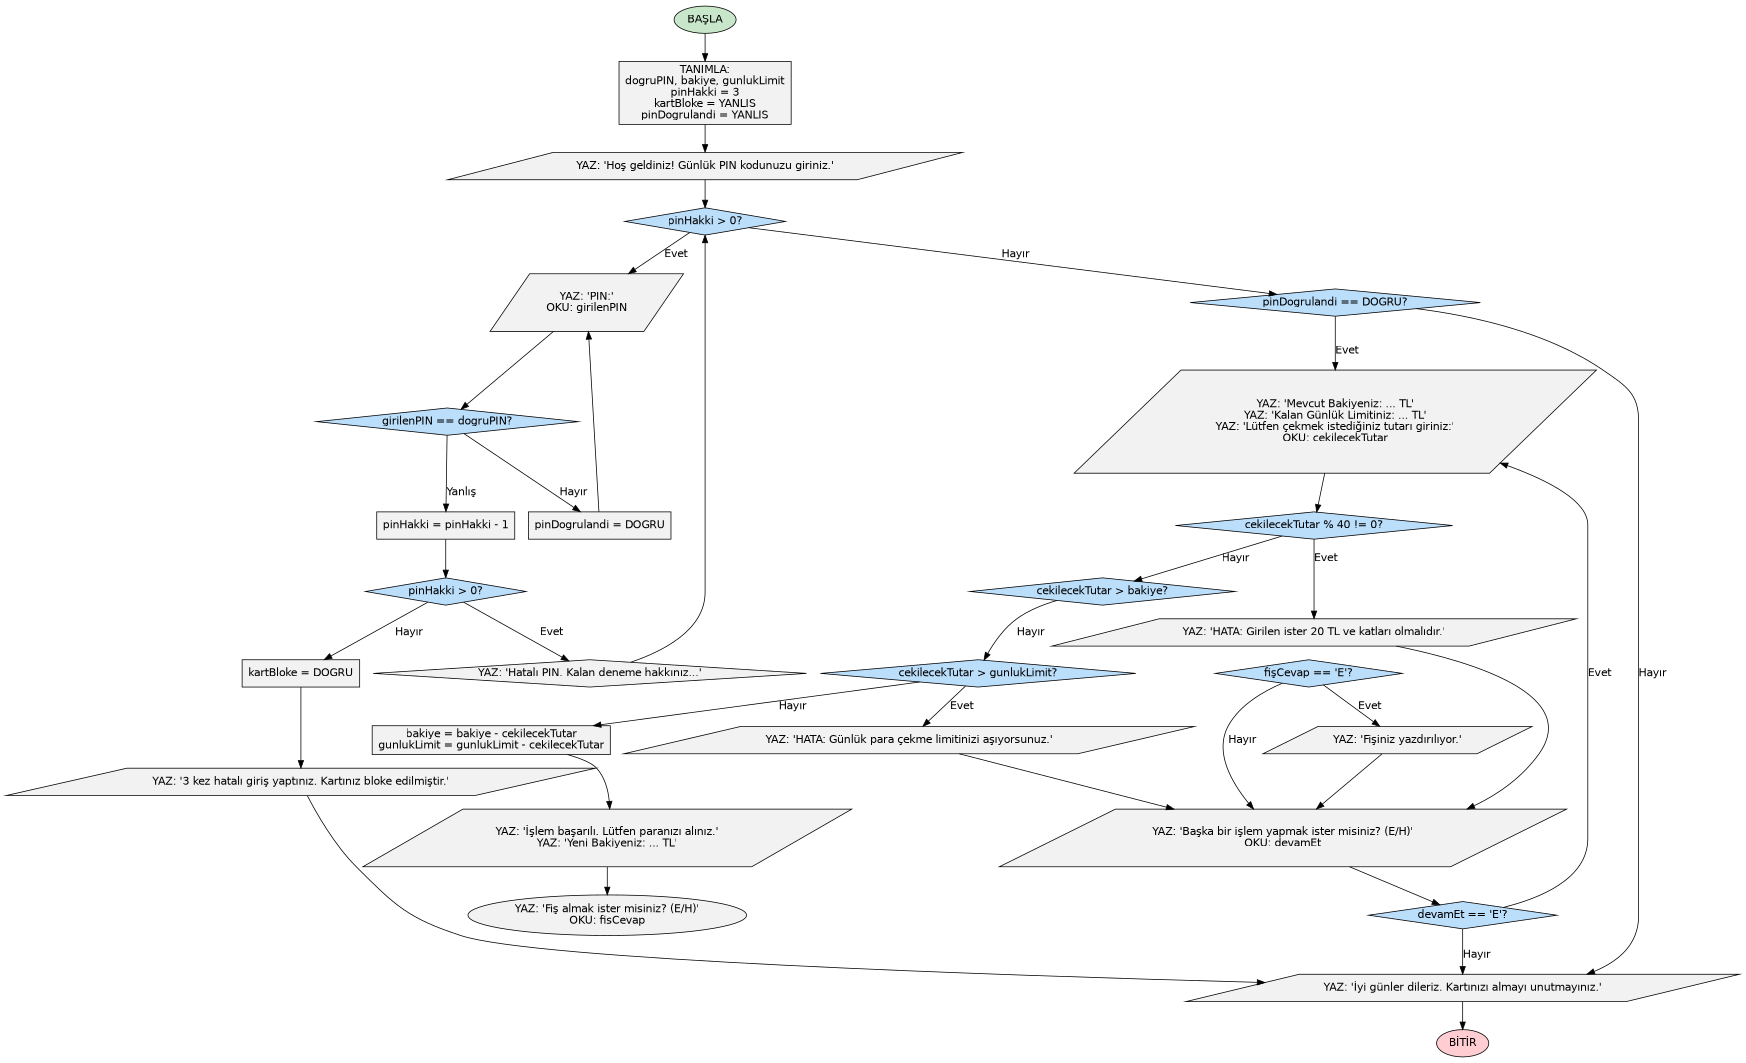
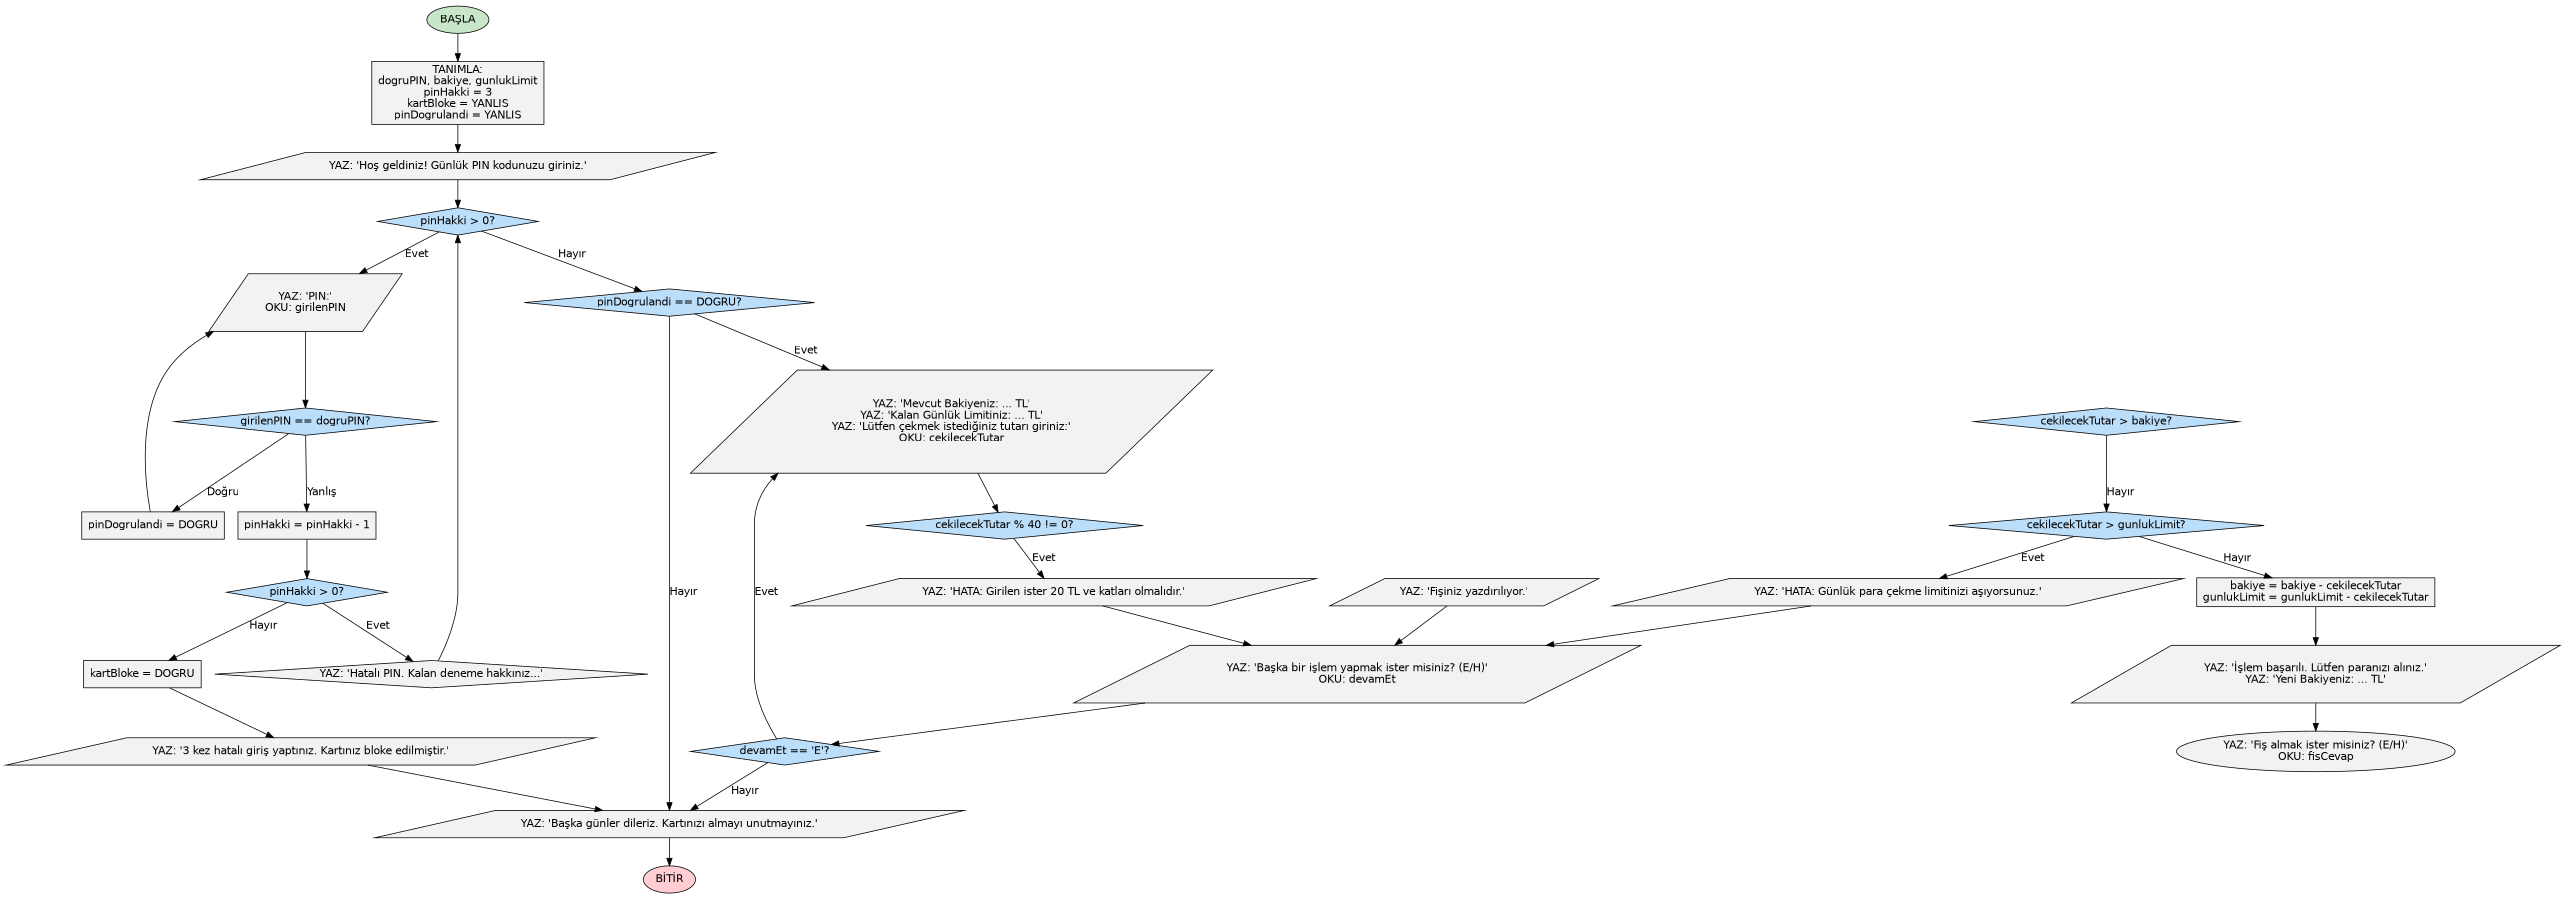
edge "girilenPIN == dogruPIN?" -> "pinDogrulandi = DOGRU": label "Hayır" -> "Doğru"
edge "cekilecekTutar % 40 != 0?" -> "cekilecekTutar > bakiye?": removed, label "Hayır"
node "fişCevap == 'E'?": removed
node "YAZ: 'İyi günler dileriz. Kartınızı almayı unutmayınız.'": label "YAZ: 'İyi günler dileriz. Kartınızı almayı unutmayınız.'" -> "YAZ: 'Başka günler dileriz. Kartınızı almayı unutmayınız.'"
